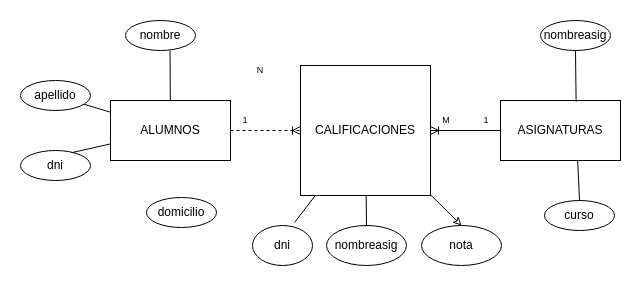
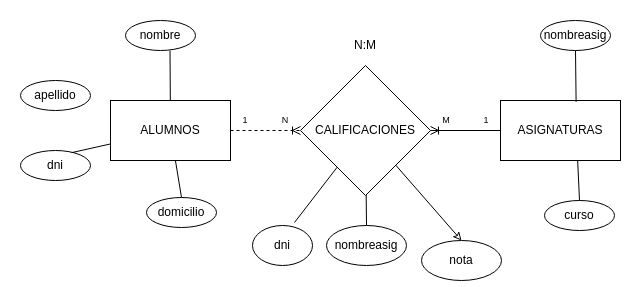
node "N:M": added
node "N": moved (261, 71) -> (286, 121)
edge "apellido" -- "ALUMNOS": now "domicilio" -- "ALUMNOS"
node "CALIFICACIONES": shape rectangle -> diamond
node "nota": moved (462, 246) -> (462, 261)
